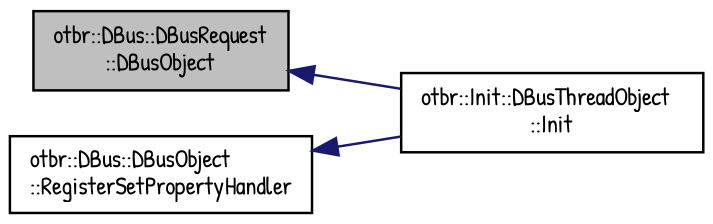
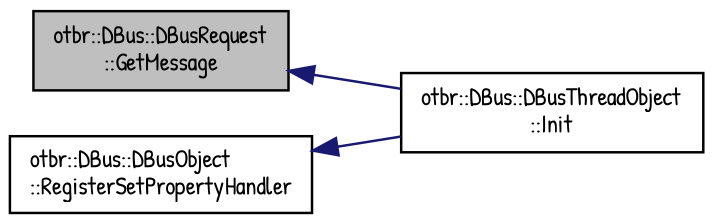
node "otbr::DBus::DBusRequest ::DBusObject": label "otbr::DBus::DBusRequest ::DBusObject" -> "otbr::DBus::DBusRequest ::GetMessage"
node "otbr::Init::DBusThreadObject ::Init": label "otbr::Init::DBusThreadObject ::Init" -> "otbr::DBus::DBusThreadObject ::Init"
